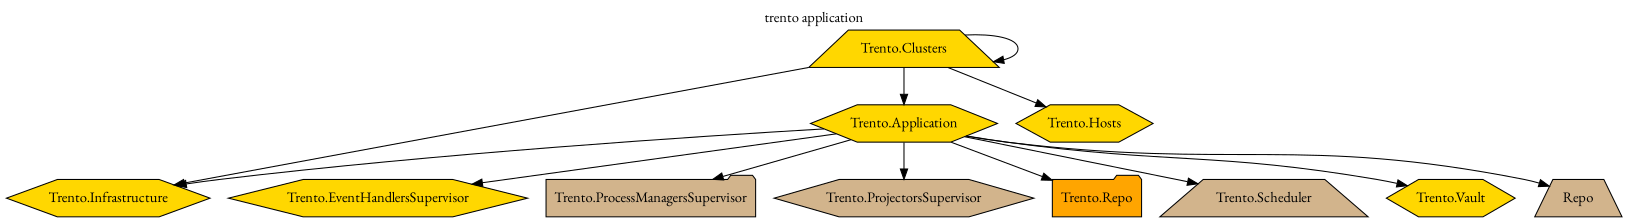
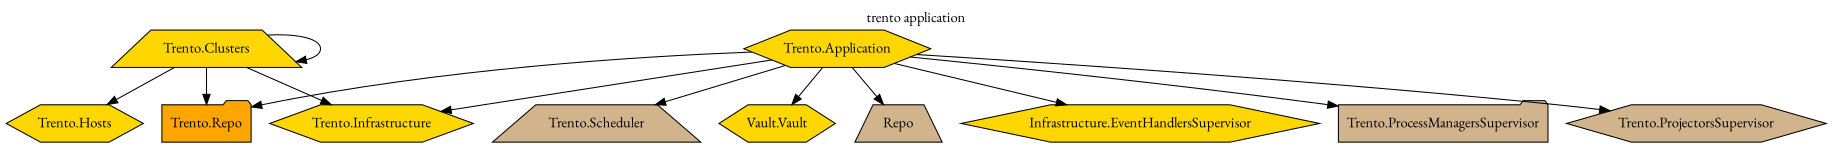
edge "Trento.Clusters" -> "Trento.Application": now "Trento.Clusters" -> "Trento.Repo"
node "Trento.EventHandlersSupervisor": label "Trento.EventHandlersSupervisor" -> "Infrastructure.EventHandlersSupervisor"
node "Trento.Vault": label "Trento.Vault" -> "Vault.Vault"
